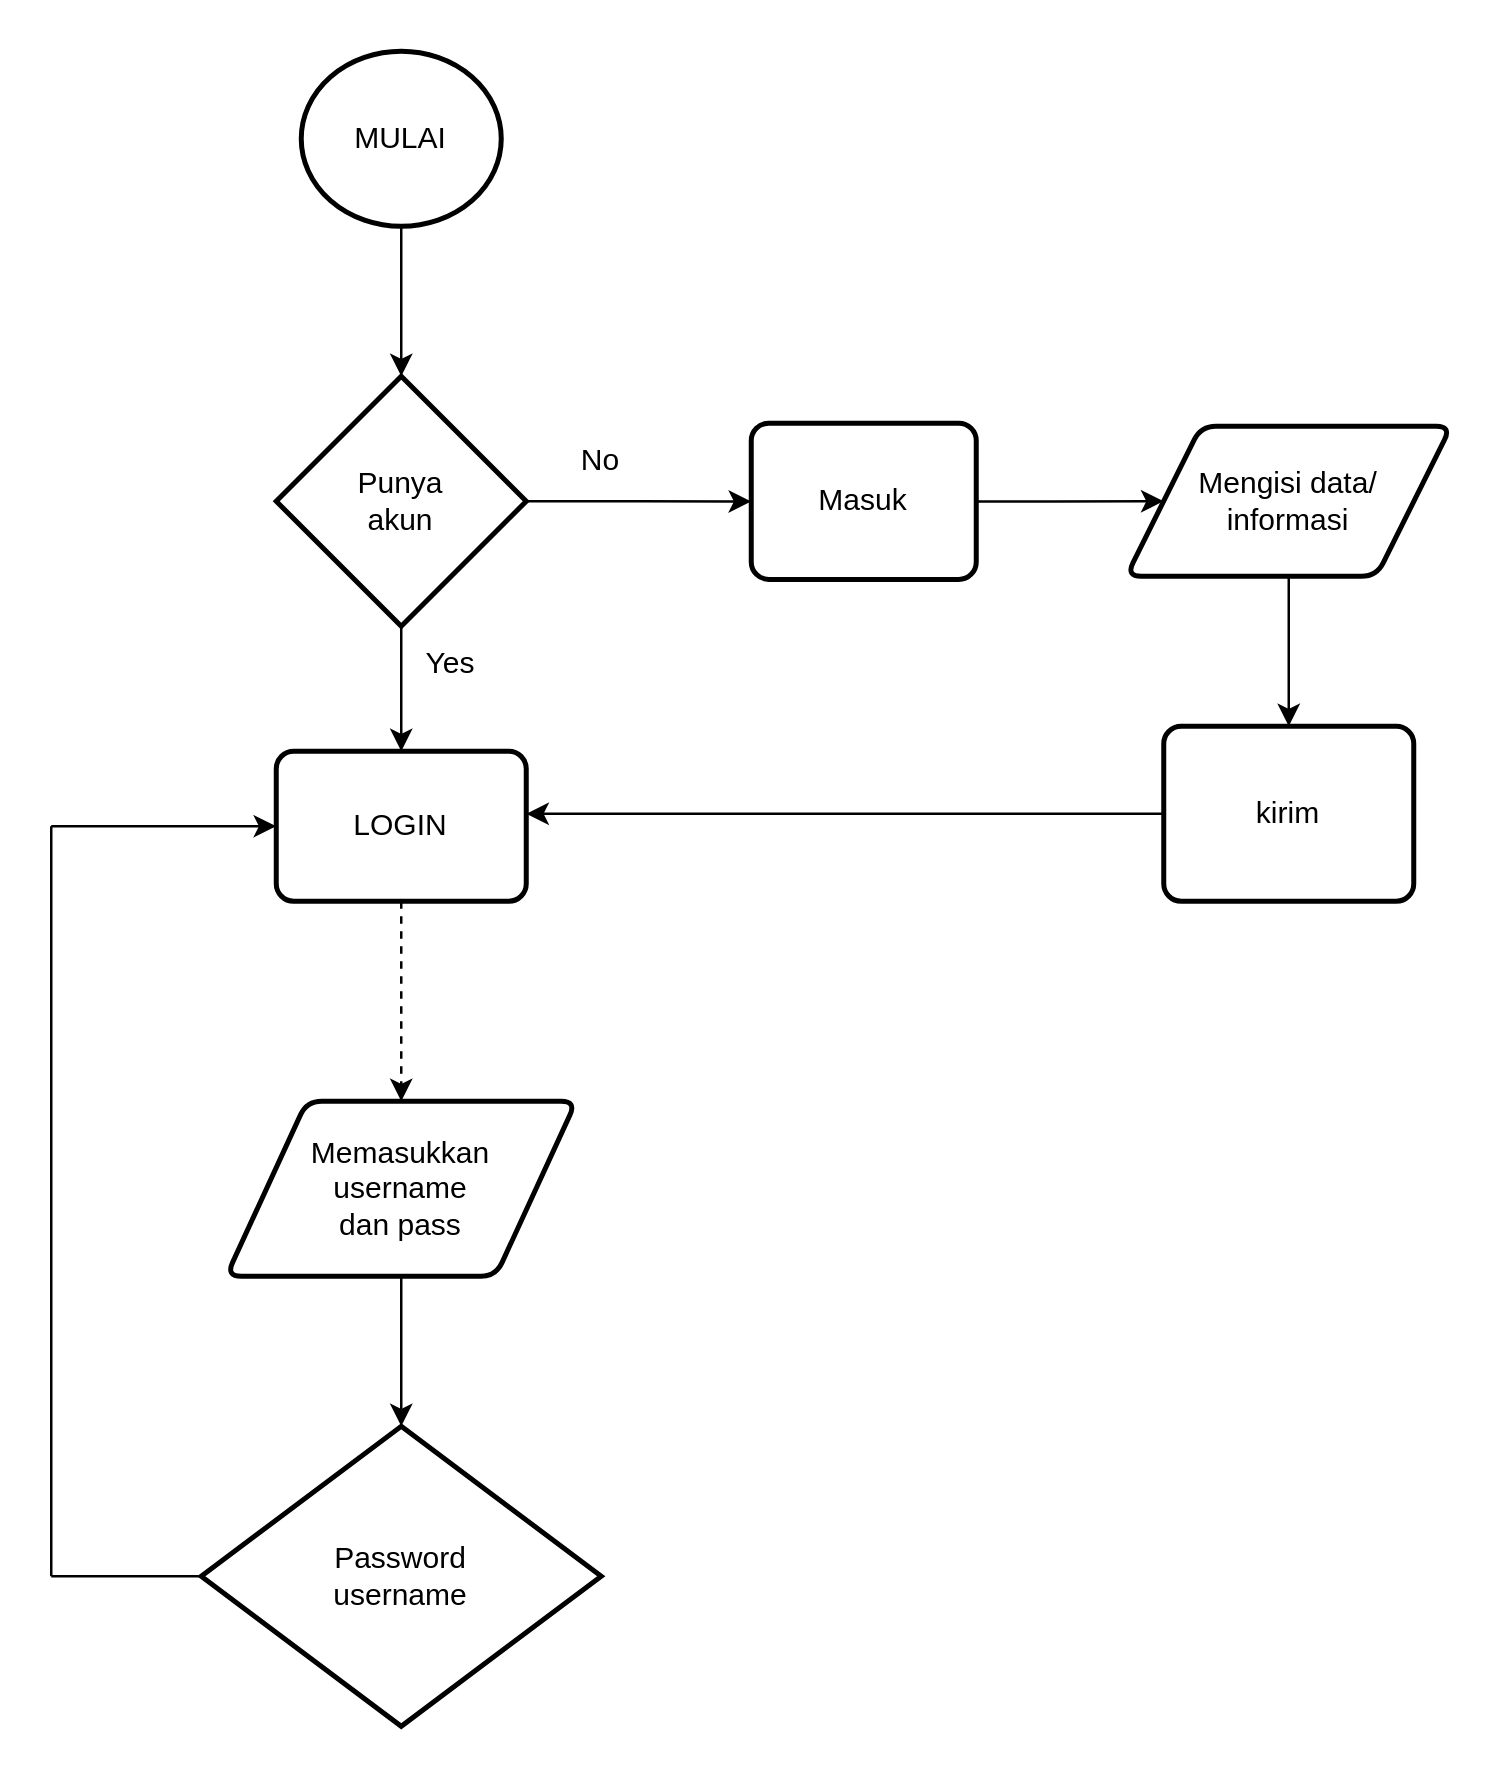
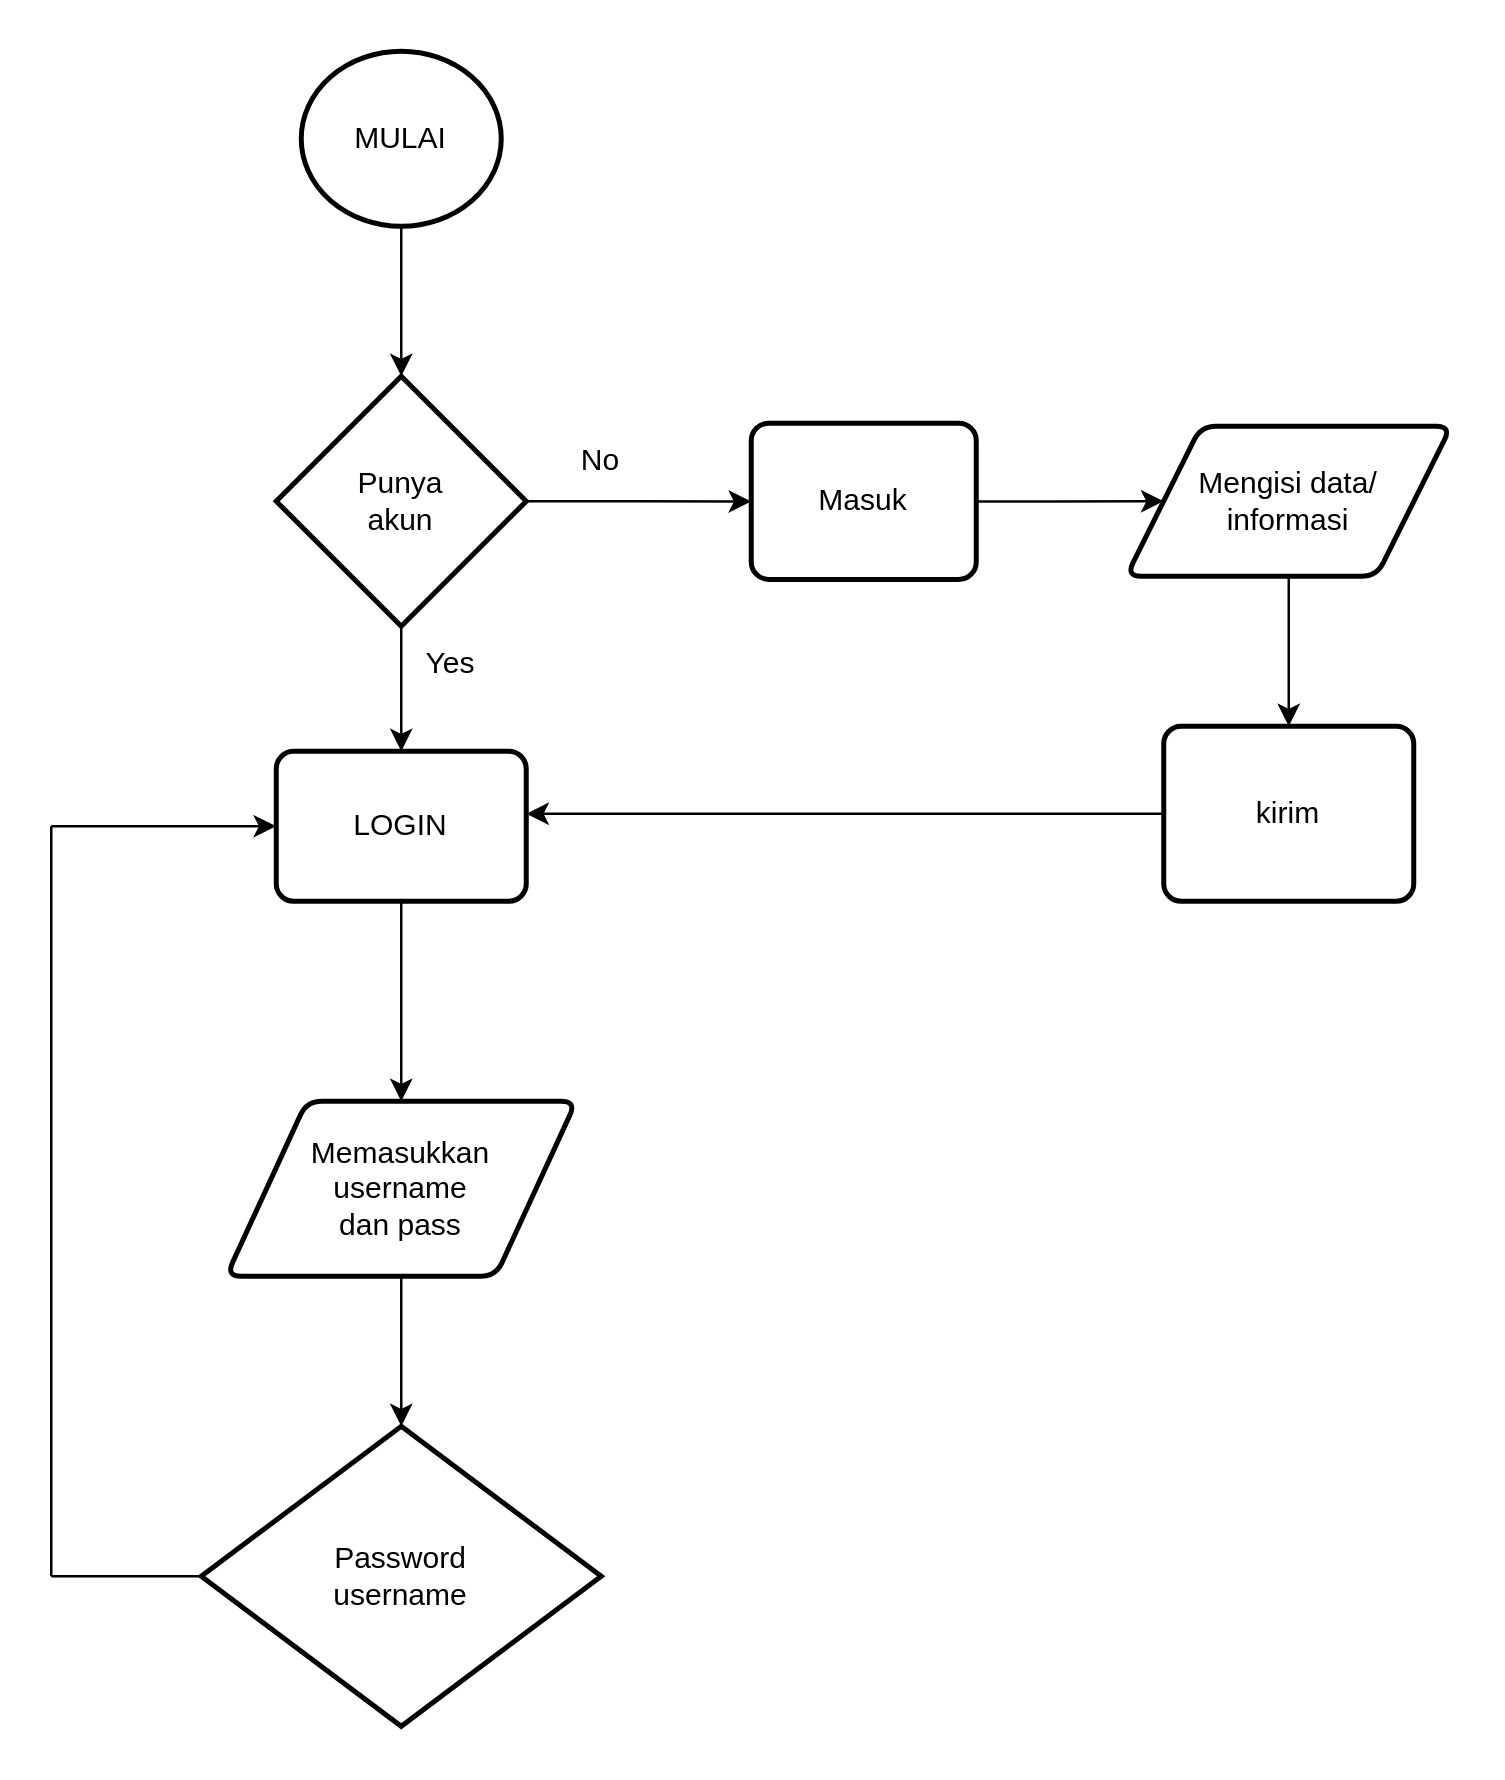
edge "LOGIN" -> "Memasukkan username dan pass": style dashed -> solid
